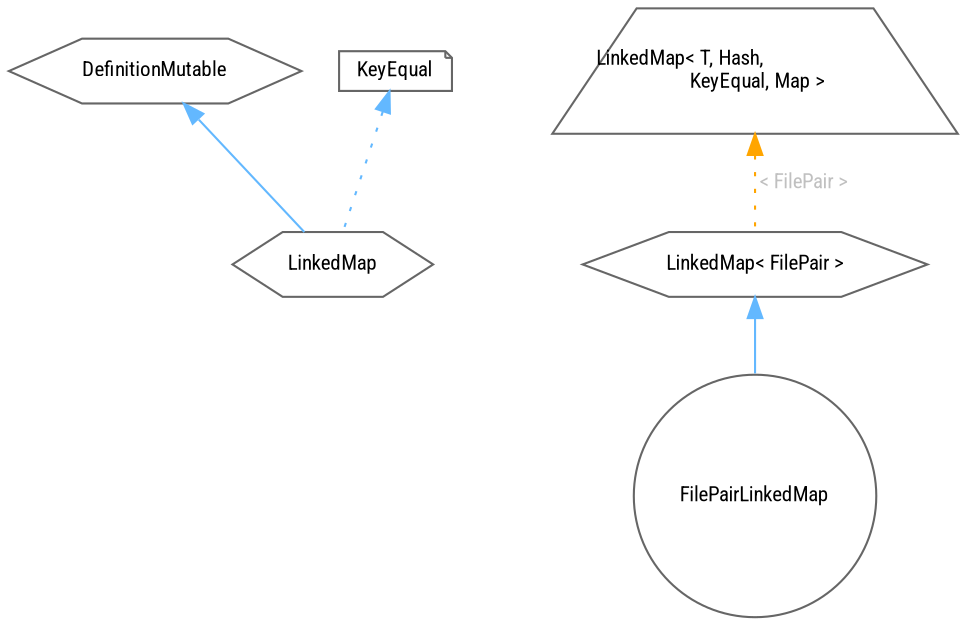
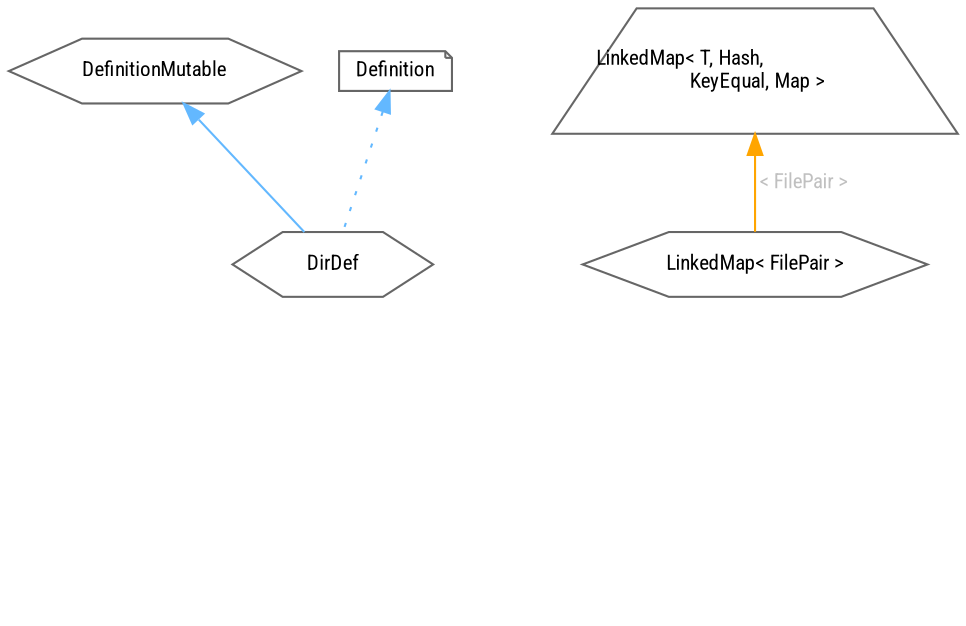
node "KeyEqual": label "KeyEqual" -> "Definition"
edge "LinkedMap< FilePair >" -> "LinkedMap< T, Hash, KeyEqual, Map >": style dotted -> solid
node "LinkedMap": label "LinkedMap" -> "DirDef"
node "FilePairLinkedMap": removed
